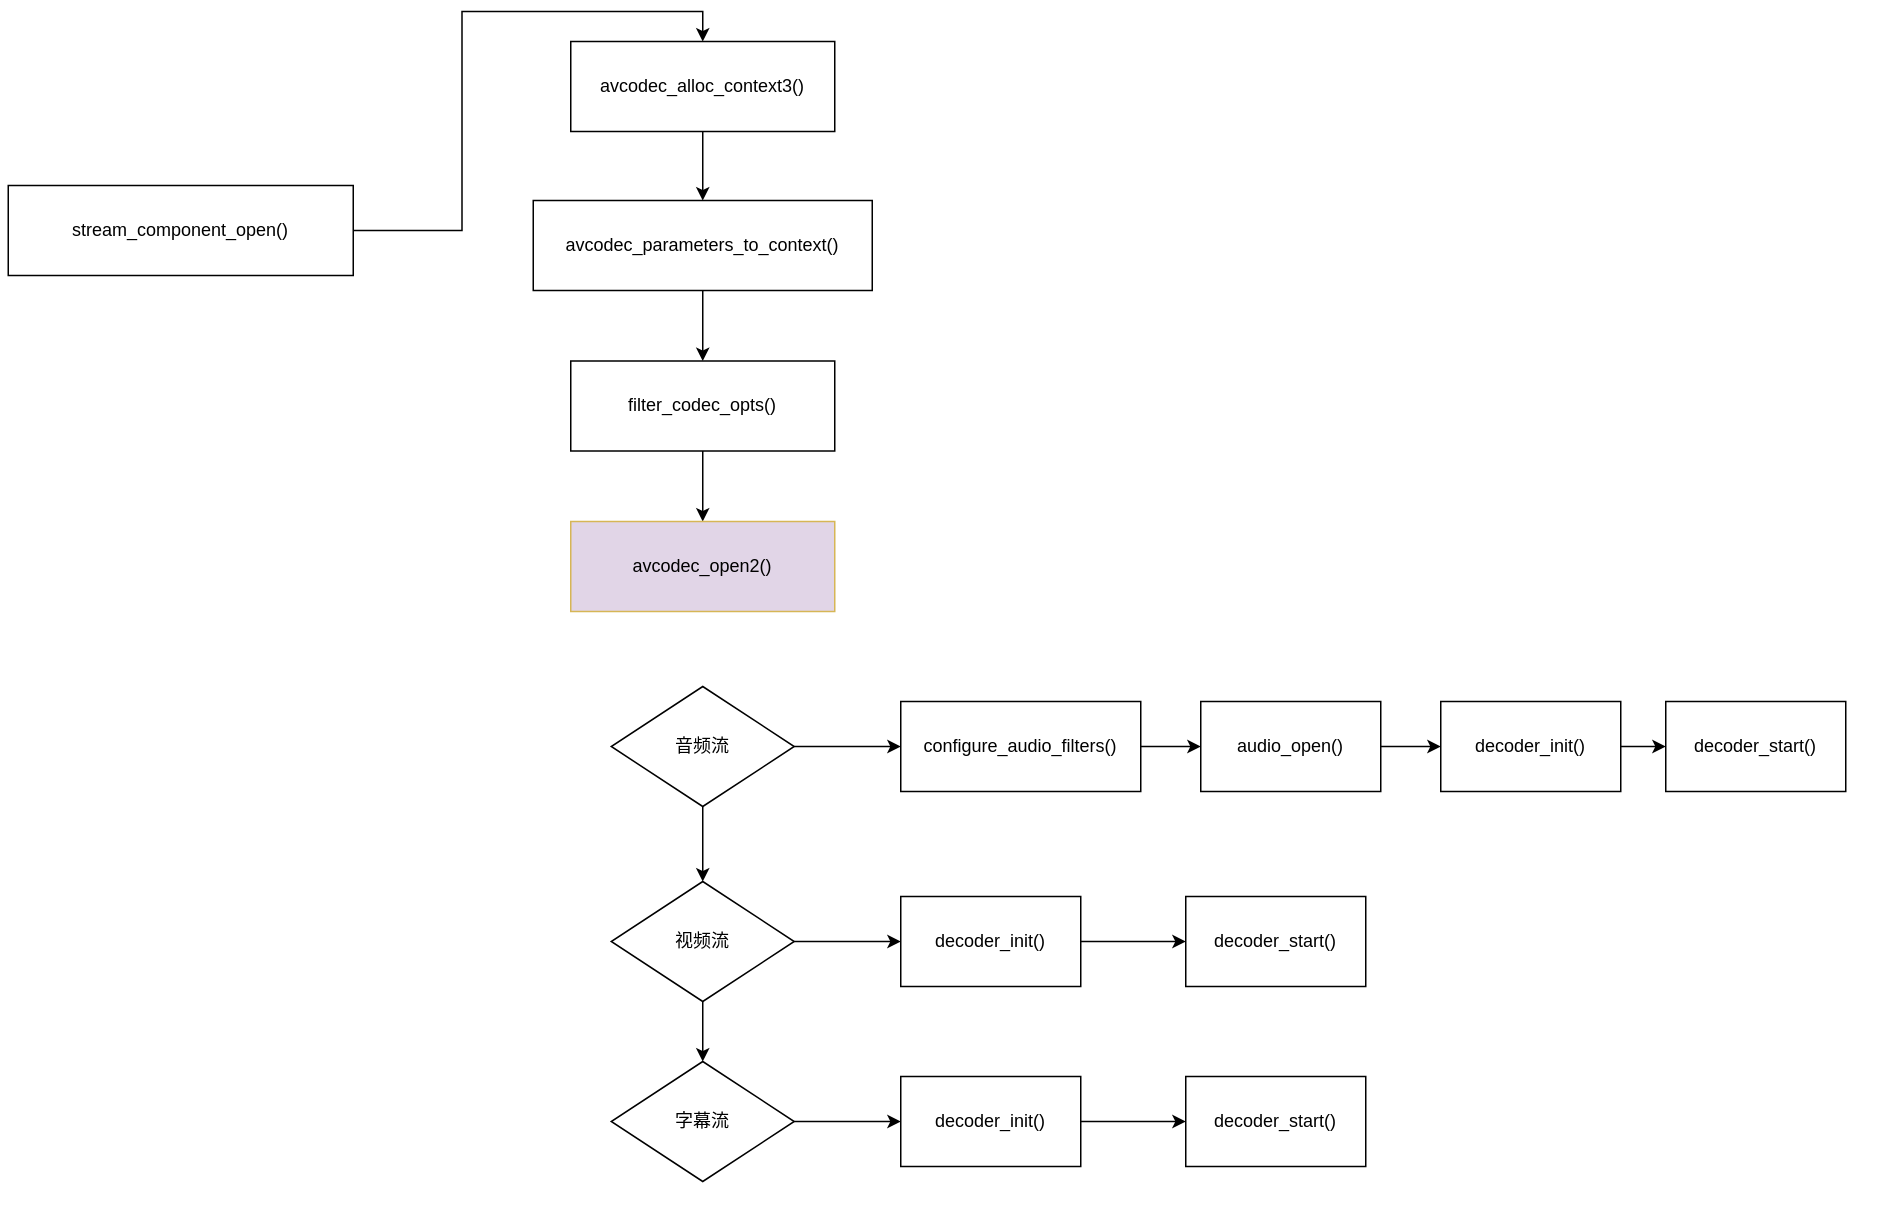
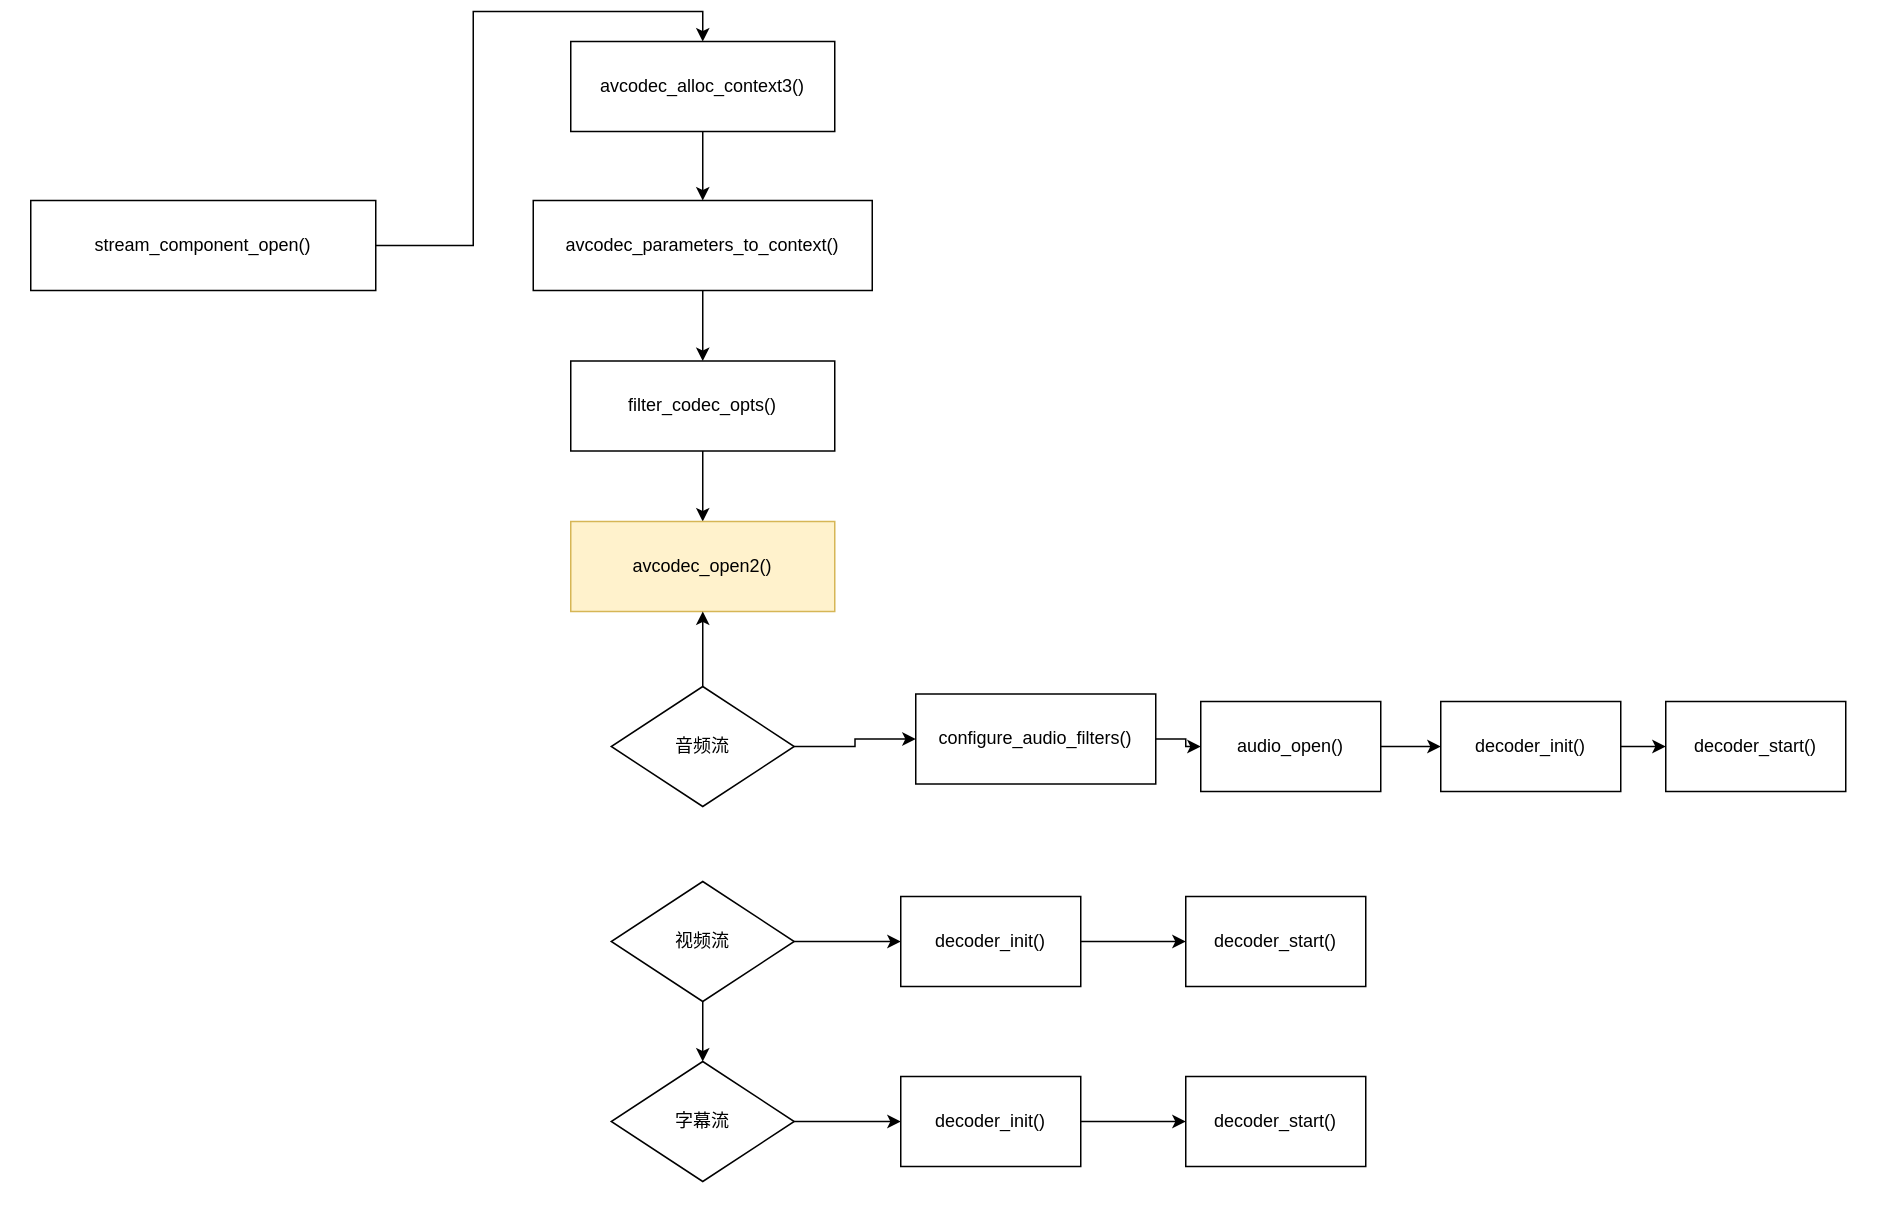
node "stream_component_open()": moved (181, 230) -> (203, 245)
node "avcodec_open2()": fillcolor #e1d5e7 -> #fff2cc
node "configure_audio_filters()": moved (1021, 746) -> (1036, 739)
edge "音频流" -> "视频流": now "音频流" -> "avcodec_open2()"
